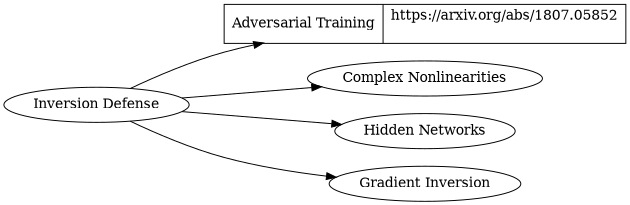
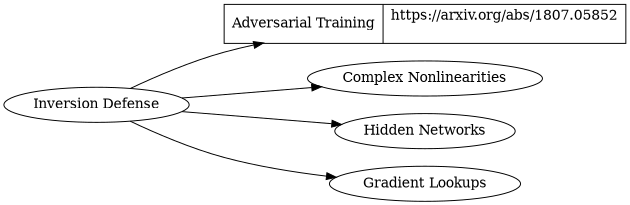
node "Gradient Inversion": label "Gradient Inversion" -> "Gradient Lookups"
